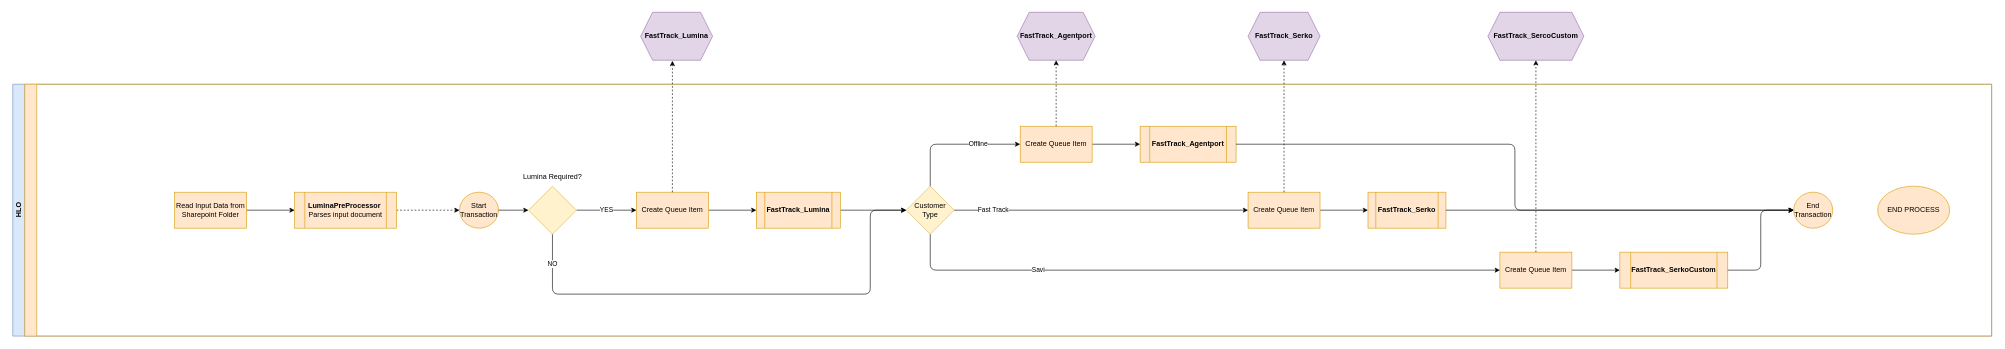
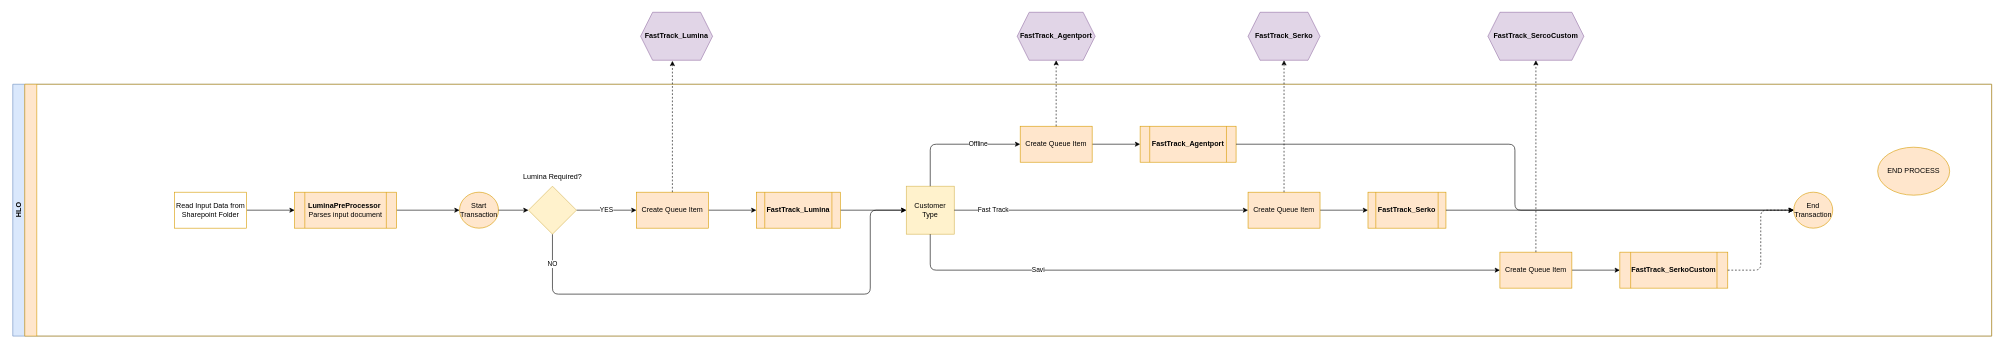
node "Read Input Data from Sharepoint Folder": fillcolor #ffe6cc -> #ffffff
edge "LuminaPreProcessor Parses input document" -> "Start Transaction": style dashed -> solid
node "Customer Type": shape diamond -> rectangle
node "END PROCESS": moved (1914, 210) -> (1914, 171)
edge "FastTrack_SerkoCustom" -> "End Transaction": style solid -> dashed
